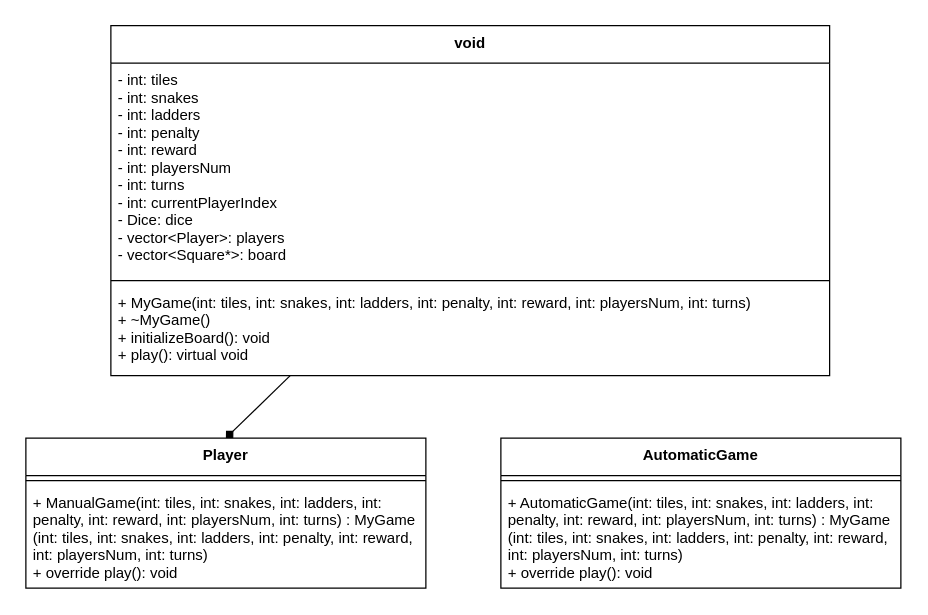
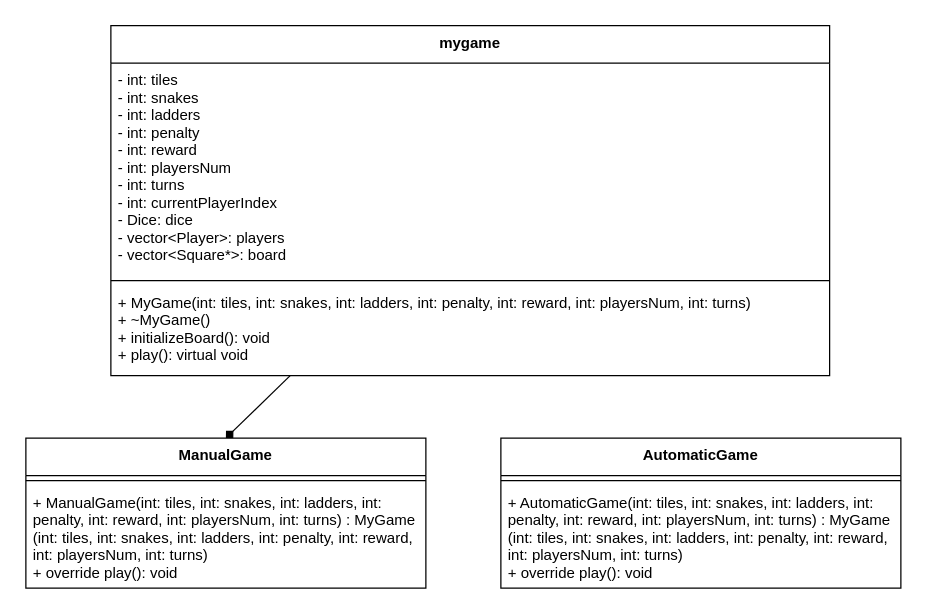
node "void": label "void" -> "mygame"
node "Player": label "Player" -> "ManualGame"
